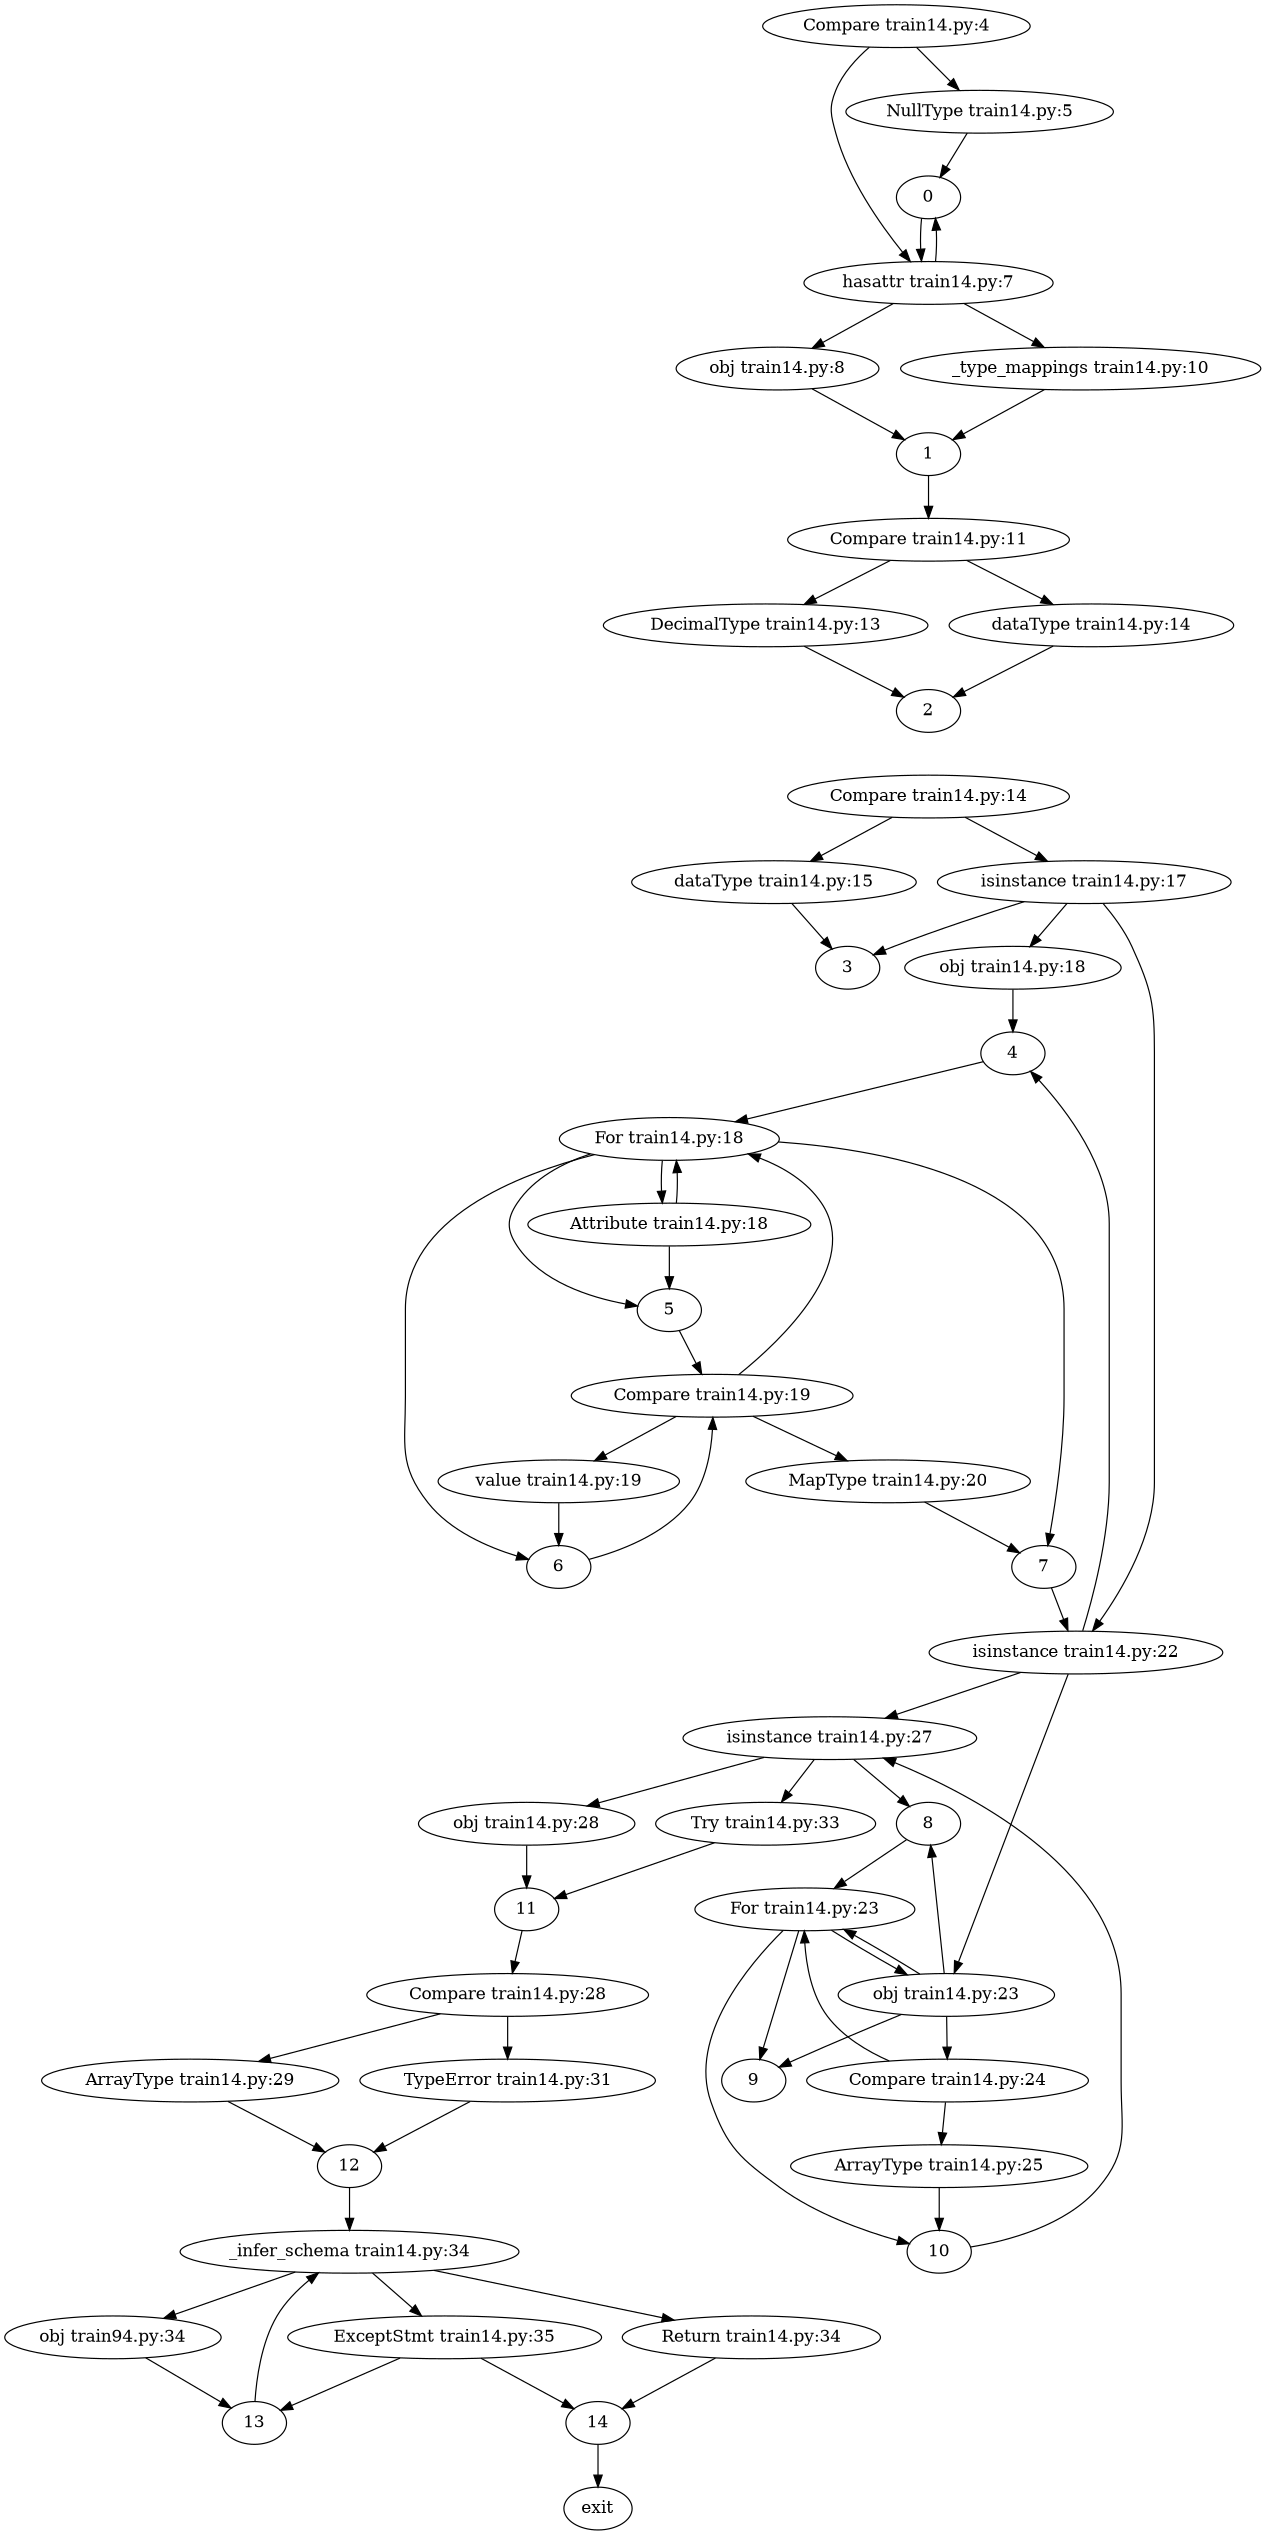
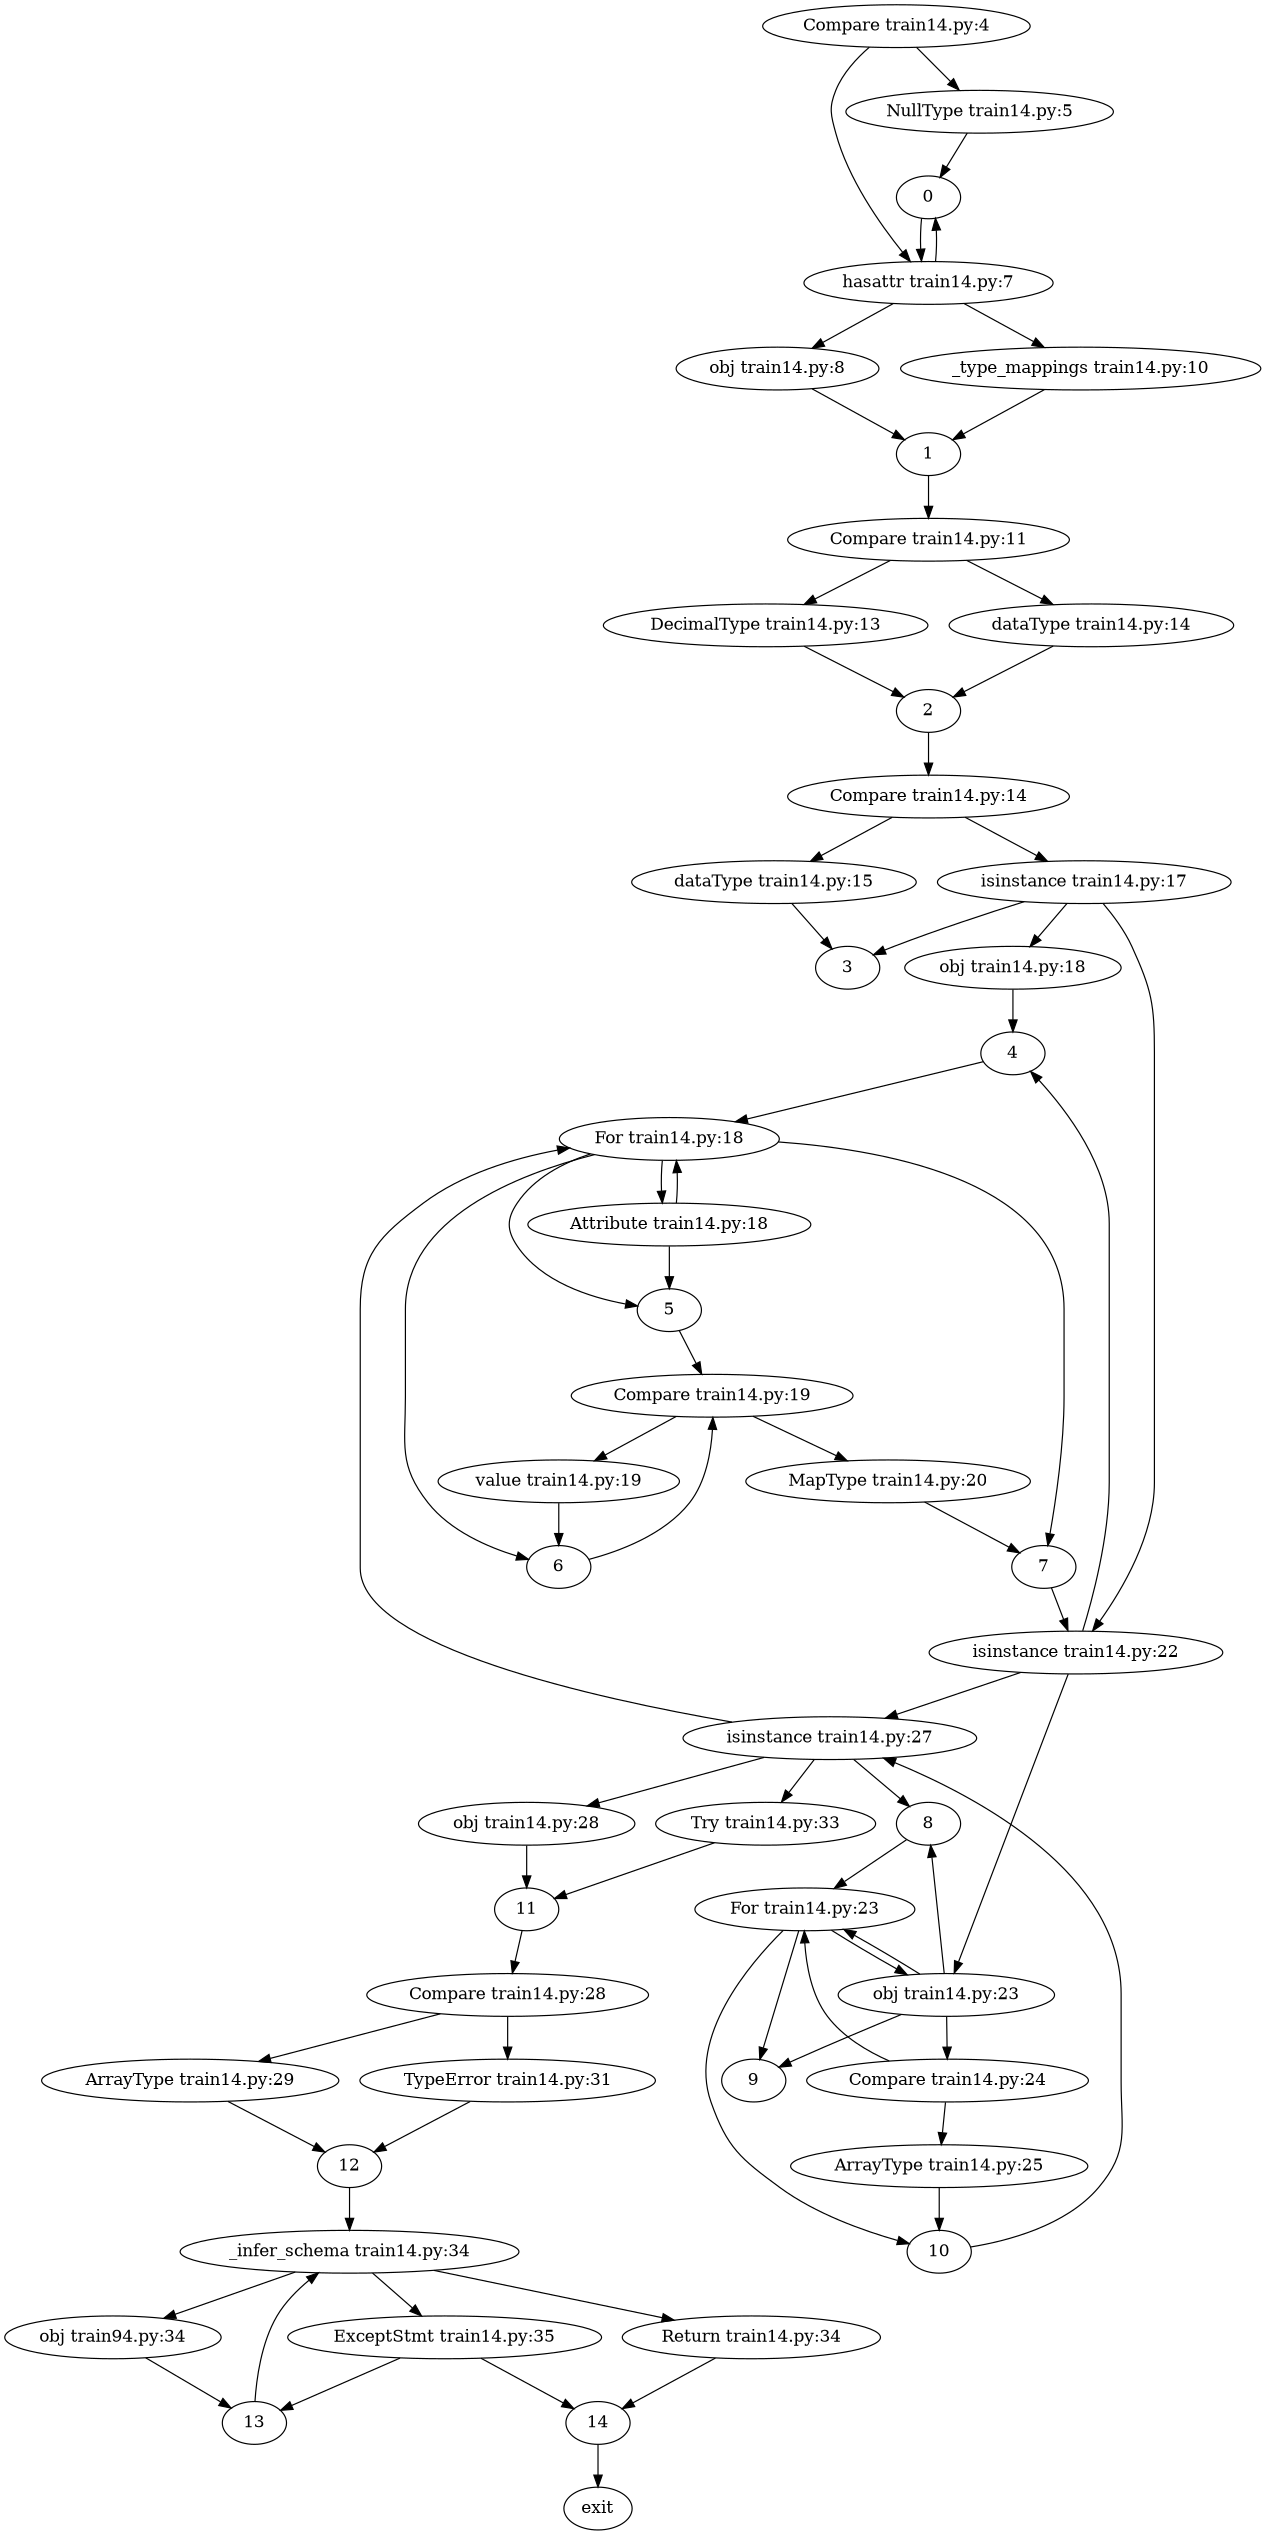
edge "2" -> "Compare train14.py:14": added
edge "Compare train14.py:19" -> "For train14.py:18": now "isinstance train14.py:27" -> "For train14.py:18"
